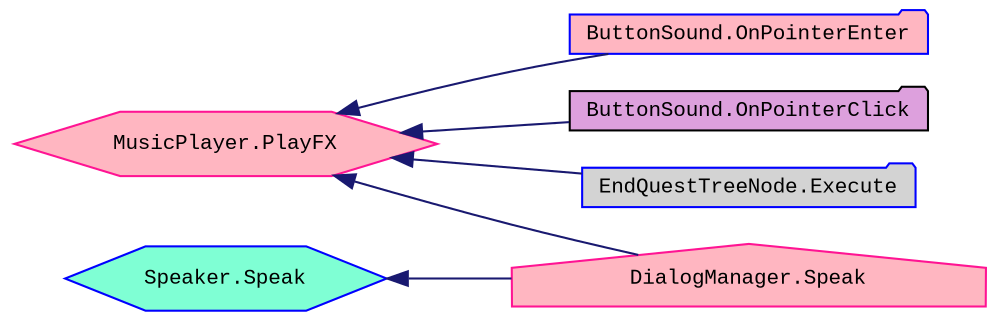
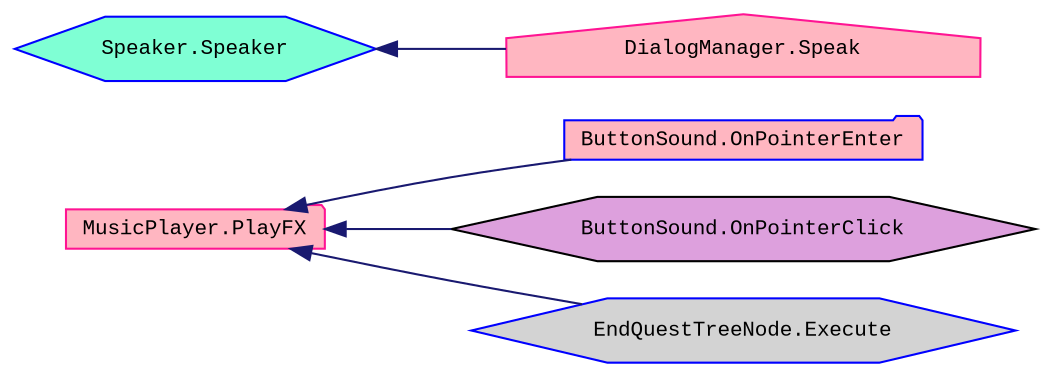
node "ButtonSound.OnPointerClick": shape folder -> hexagon
node "MusicPlayer.PlayFX": shape hexagon -> folder
node "EndQuestTreeNode.Execute": shape folder -> hexagon
edge "DialogManager.Speak" -> "MusicPlayer.PlayFX": removed
node "Speaker.Speak": label "Speaker.Speak" -> "Speaker.Speaker"
